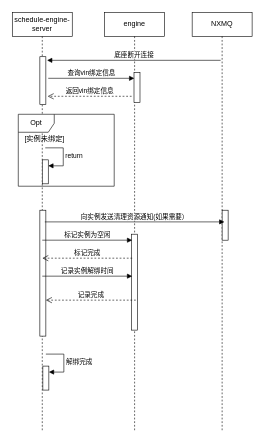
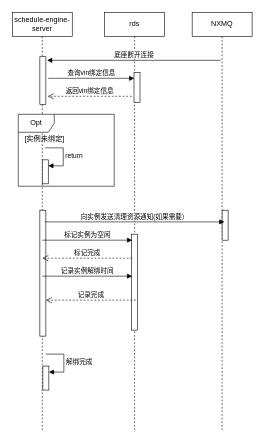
node "engine": label "engine" -> "rds"
